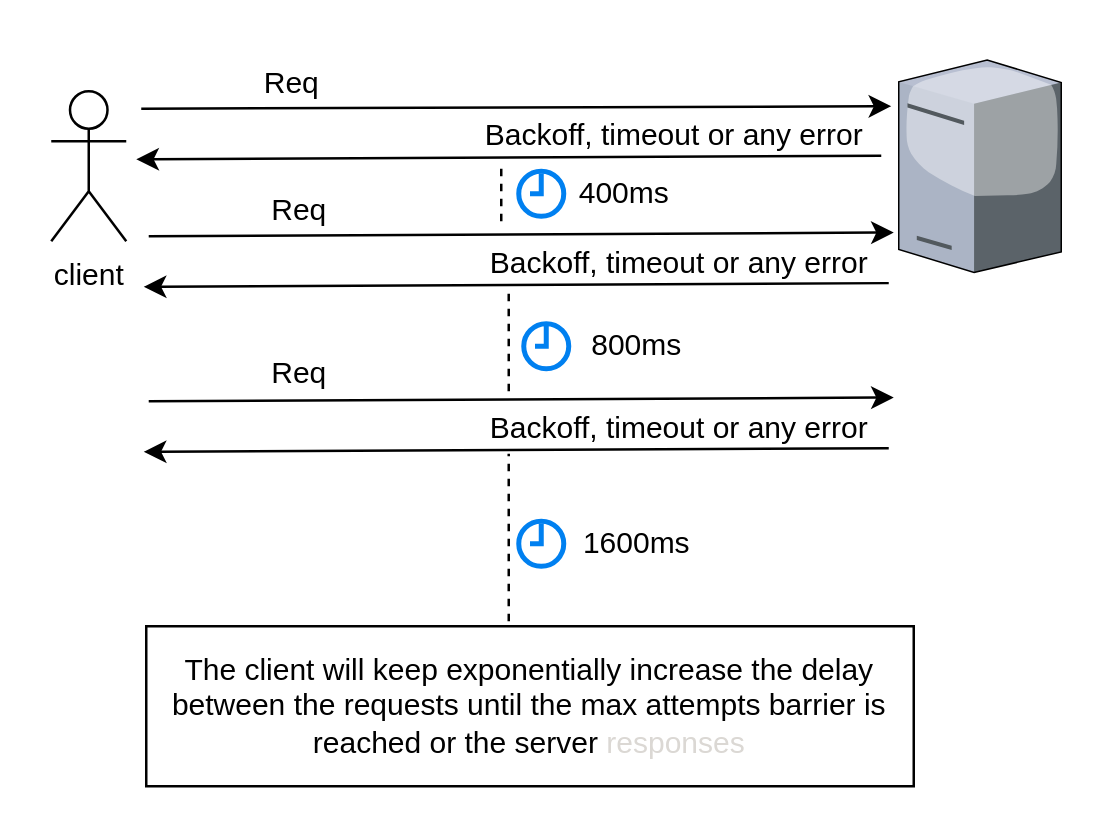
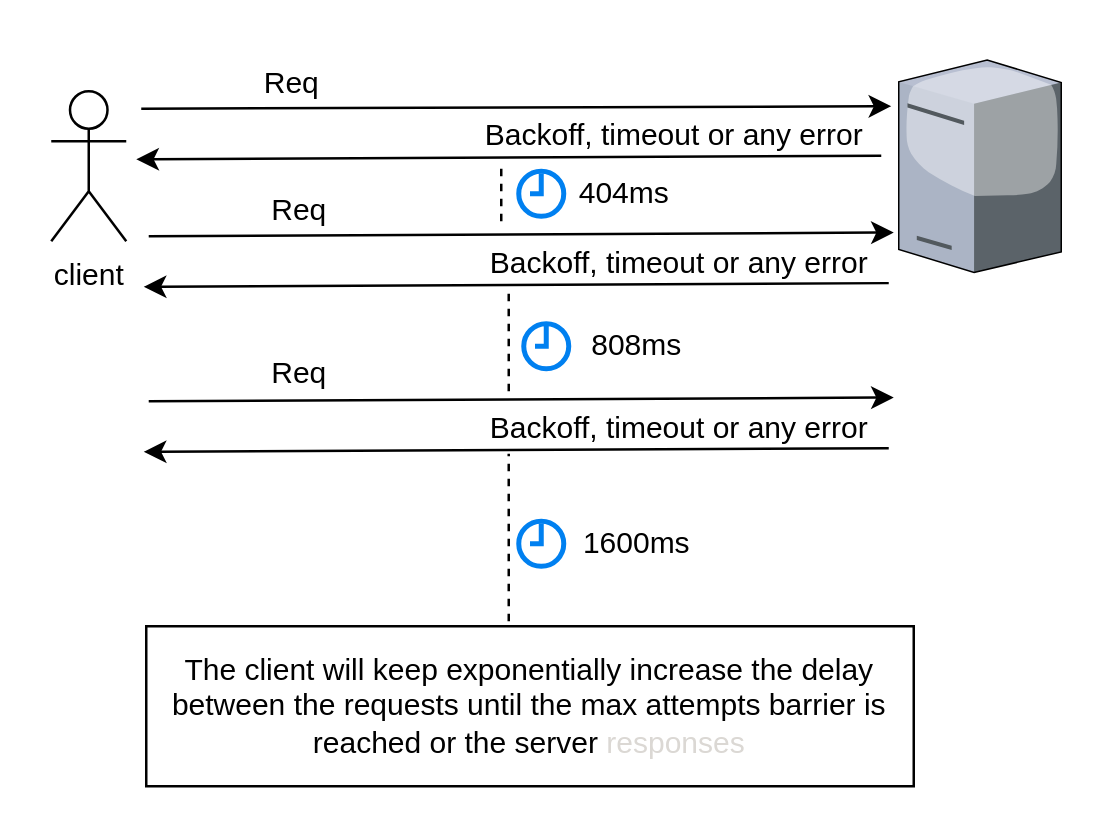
node "400ms": label "400ms" -> "404ms"
node "800ms": label "800ms" -> "808ms"
